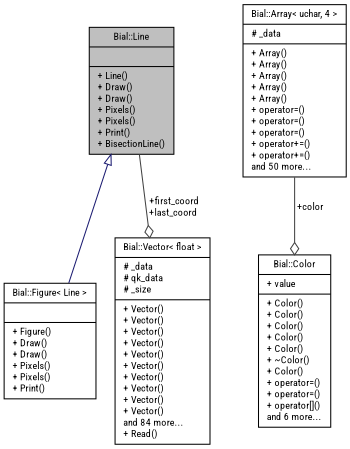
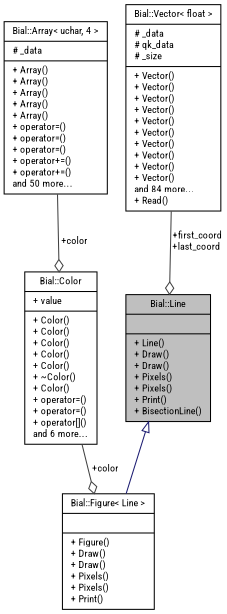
edge "Bial::Line" -> "Bial::Vector< float >": reversed
edge "Bial::Color" -> "Bial::Figure< Line >": added, label "+color"
